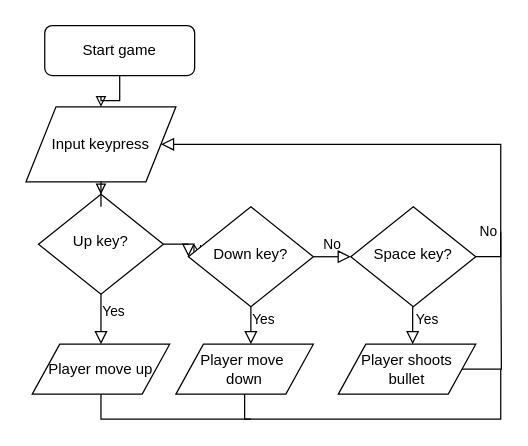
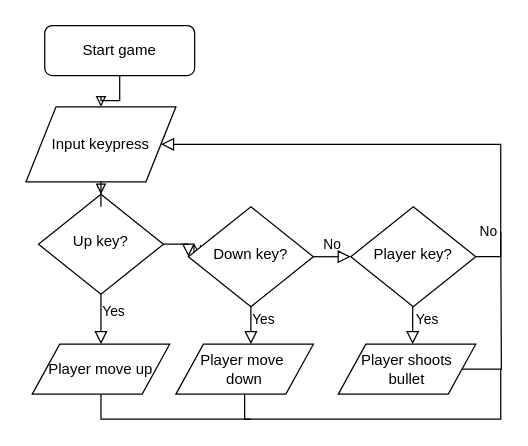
node "Space key?": label "Space key?" -> "Player key?"
